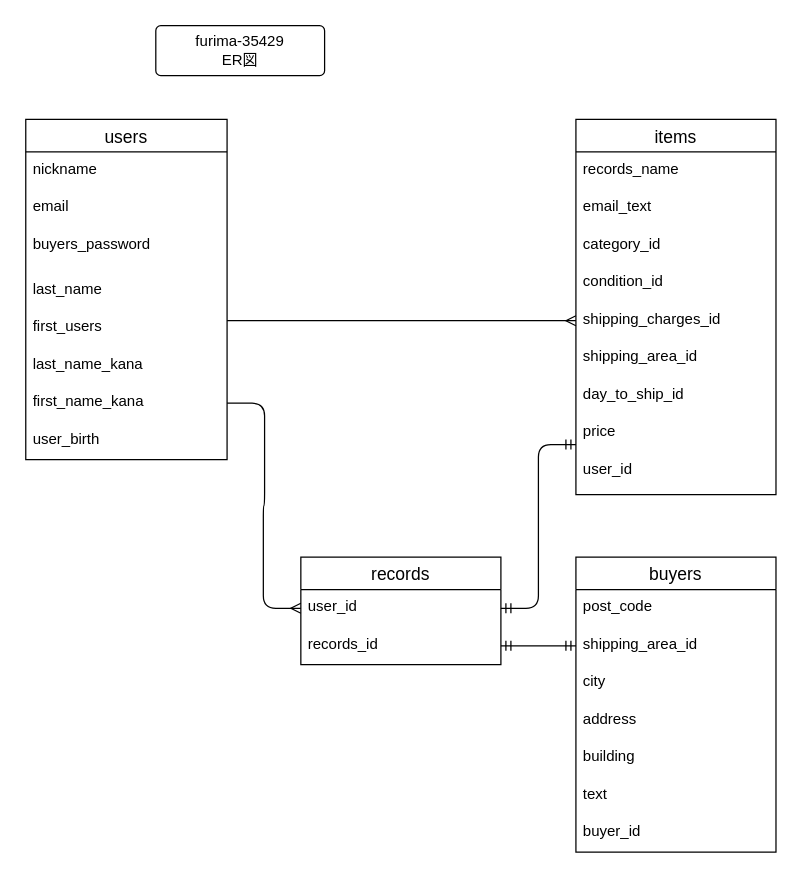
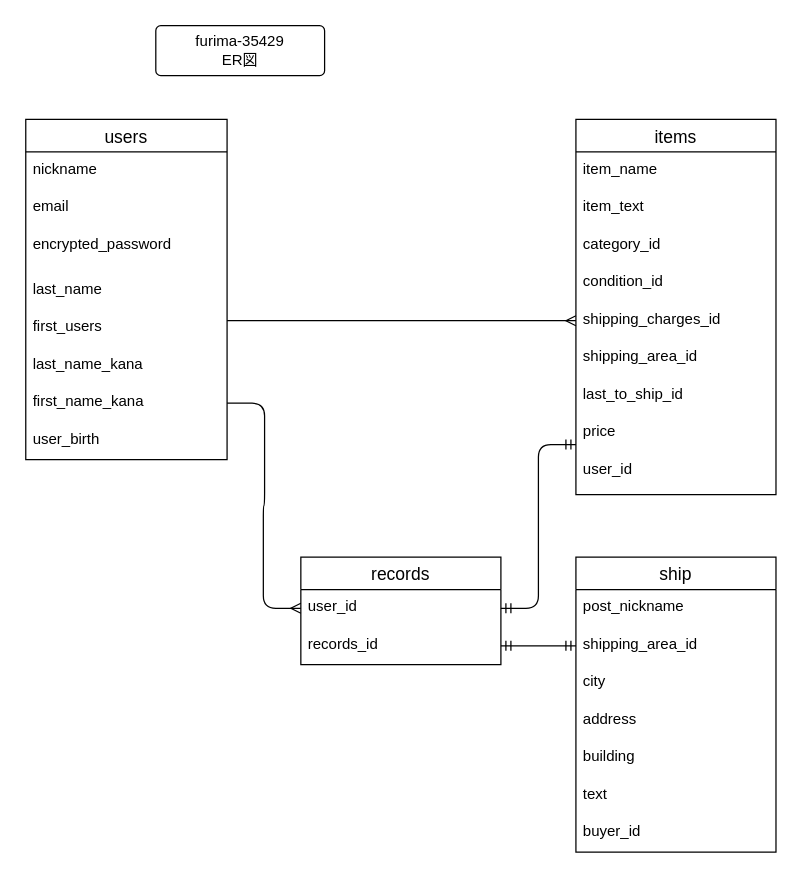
node "records_name": label "records_name" -> "item_name"
node "email_text": label "email_text" -> "item_text"
node "buyers_password": label "buyers_password" -> "encrypted_password"
node "day_to_ship_id": label "day_to_ship_id" -> "last_to_ship_id"
node "buyers": label "buyers" -> "ship"
node "post_code": label "post_code" -> "post_nickname"
